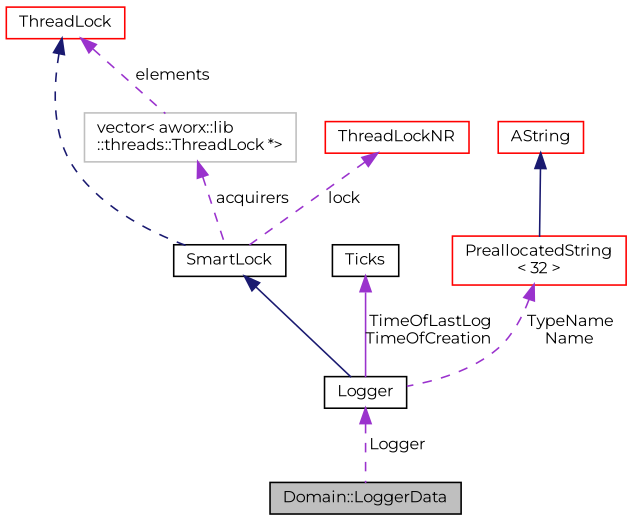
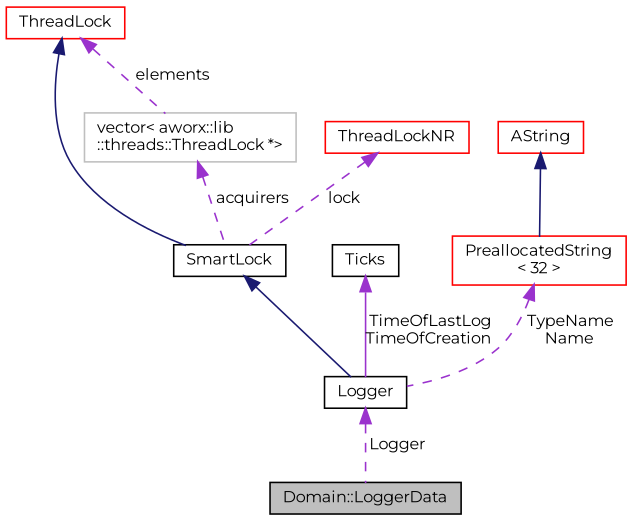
edge "SmartLock" -> "ThreadLock": style dashed -> solid
